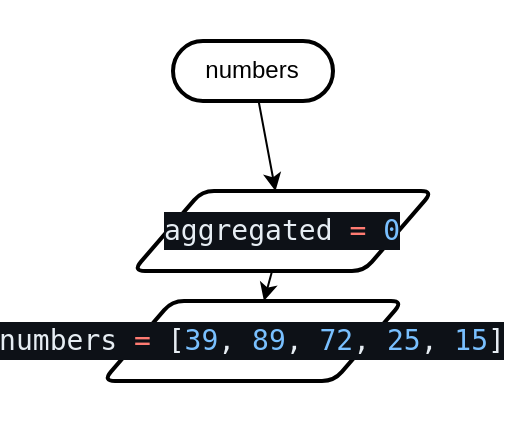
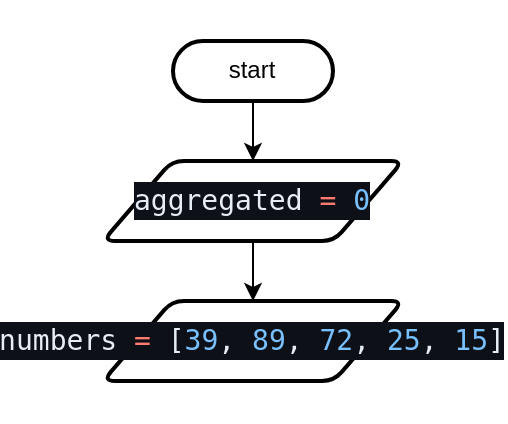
node "numbers": label "numbers" -> "start"
node "aggregated = 0": moved (283, 231) -> (253, 201)
